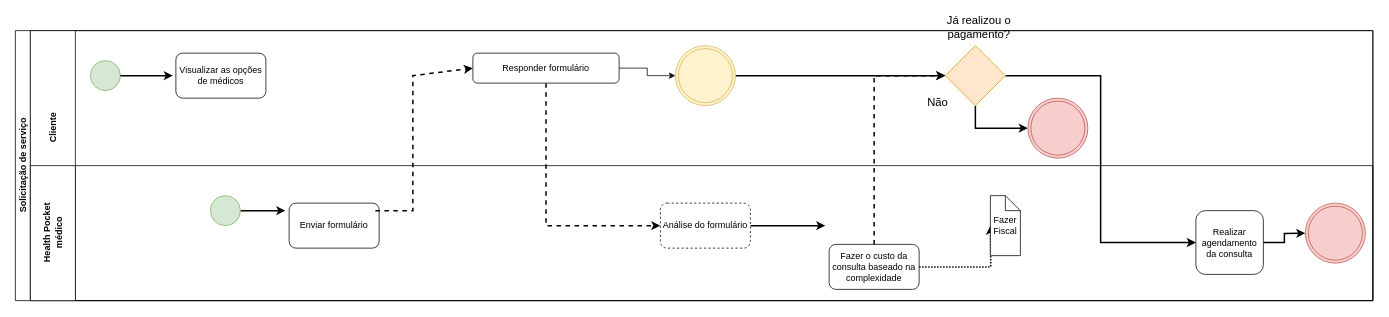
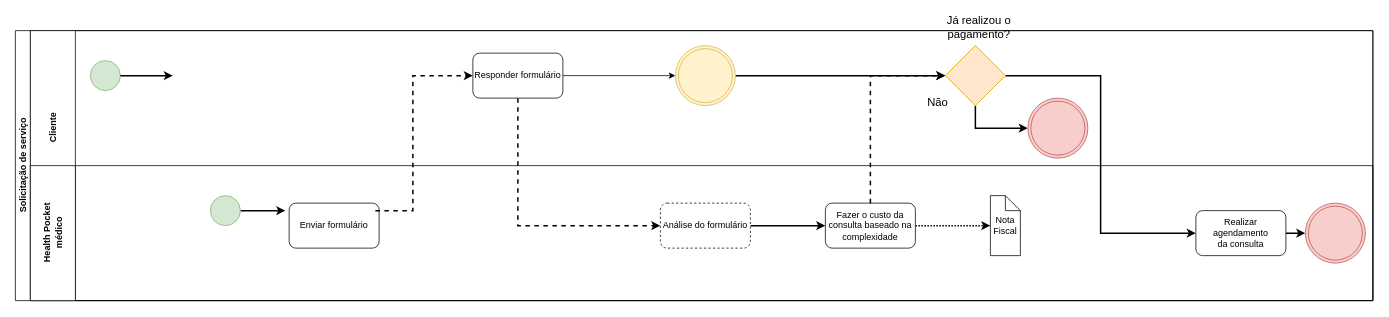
node "Responder formulário": size 146x30 -> 90x45
node "Visualizar as opções de médicos": removed
node "Fazer Fiscal": label "Fazer Fiscal" -> "Nota Fiscal"
node "Realizar agendamento da consulta": size 68x64 -> 90x45
node "Fazer o custo da consulta baseado na complexidade": moved (874, 267) -> (870, 225)
